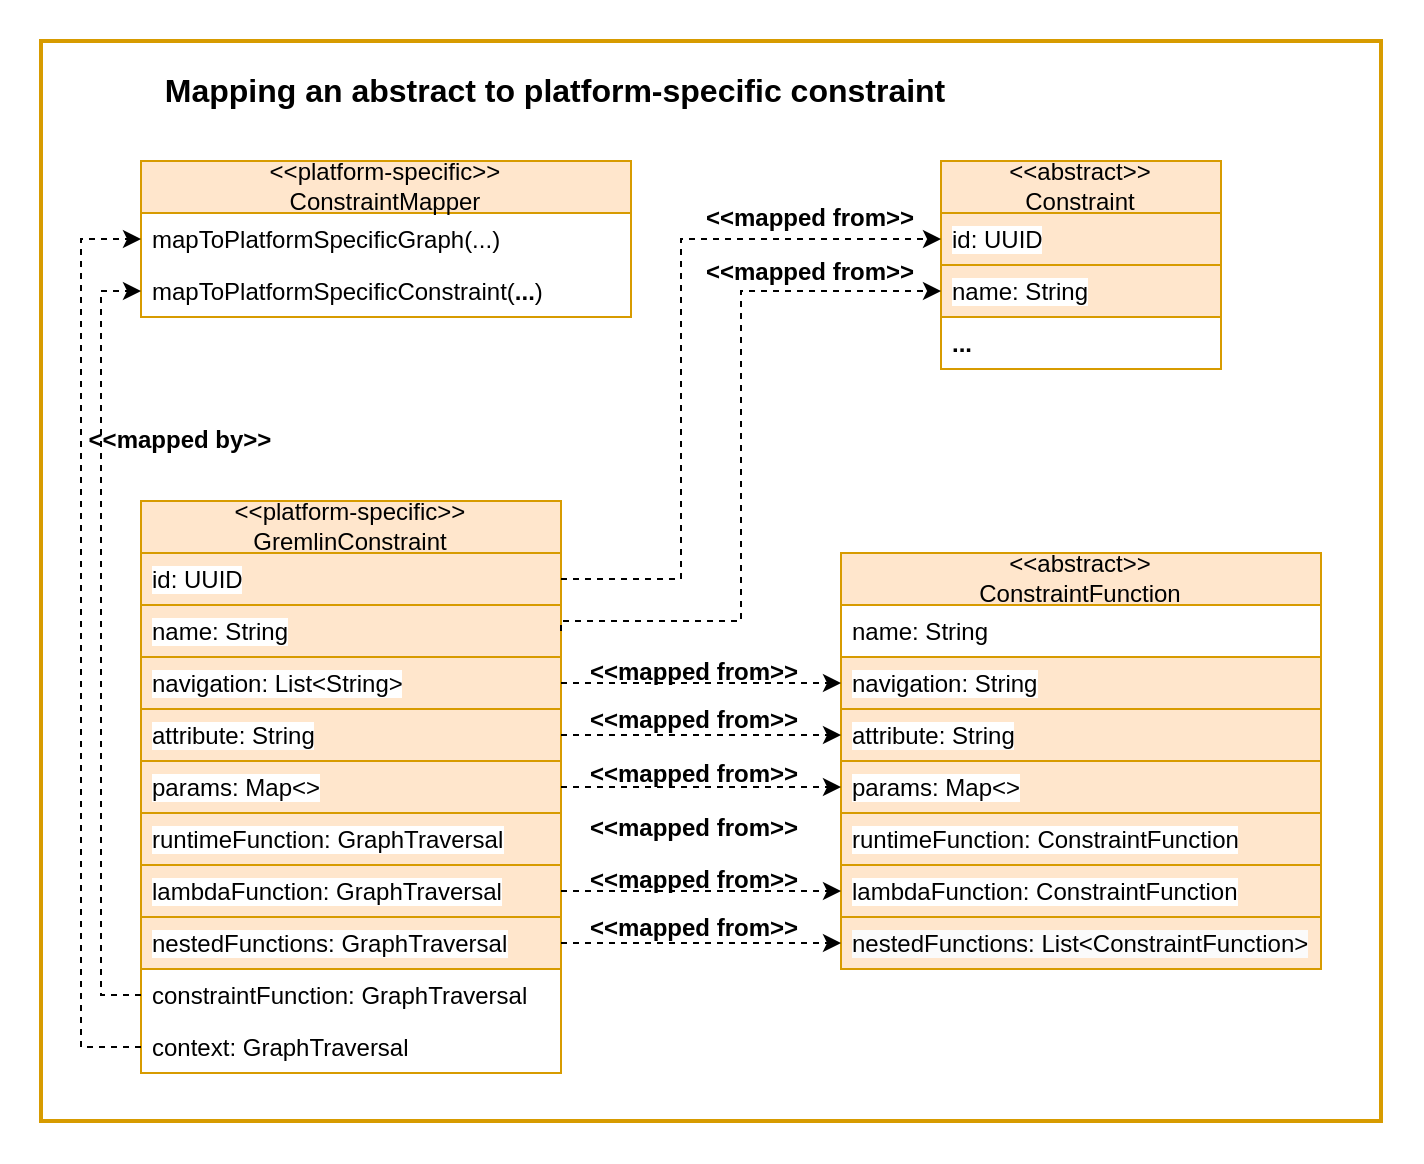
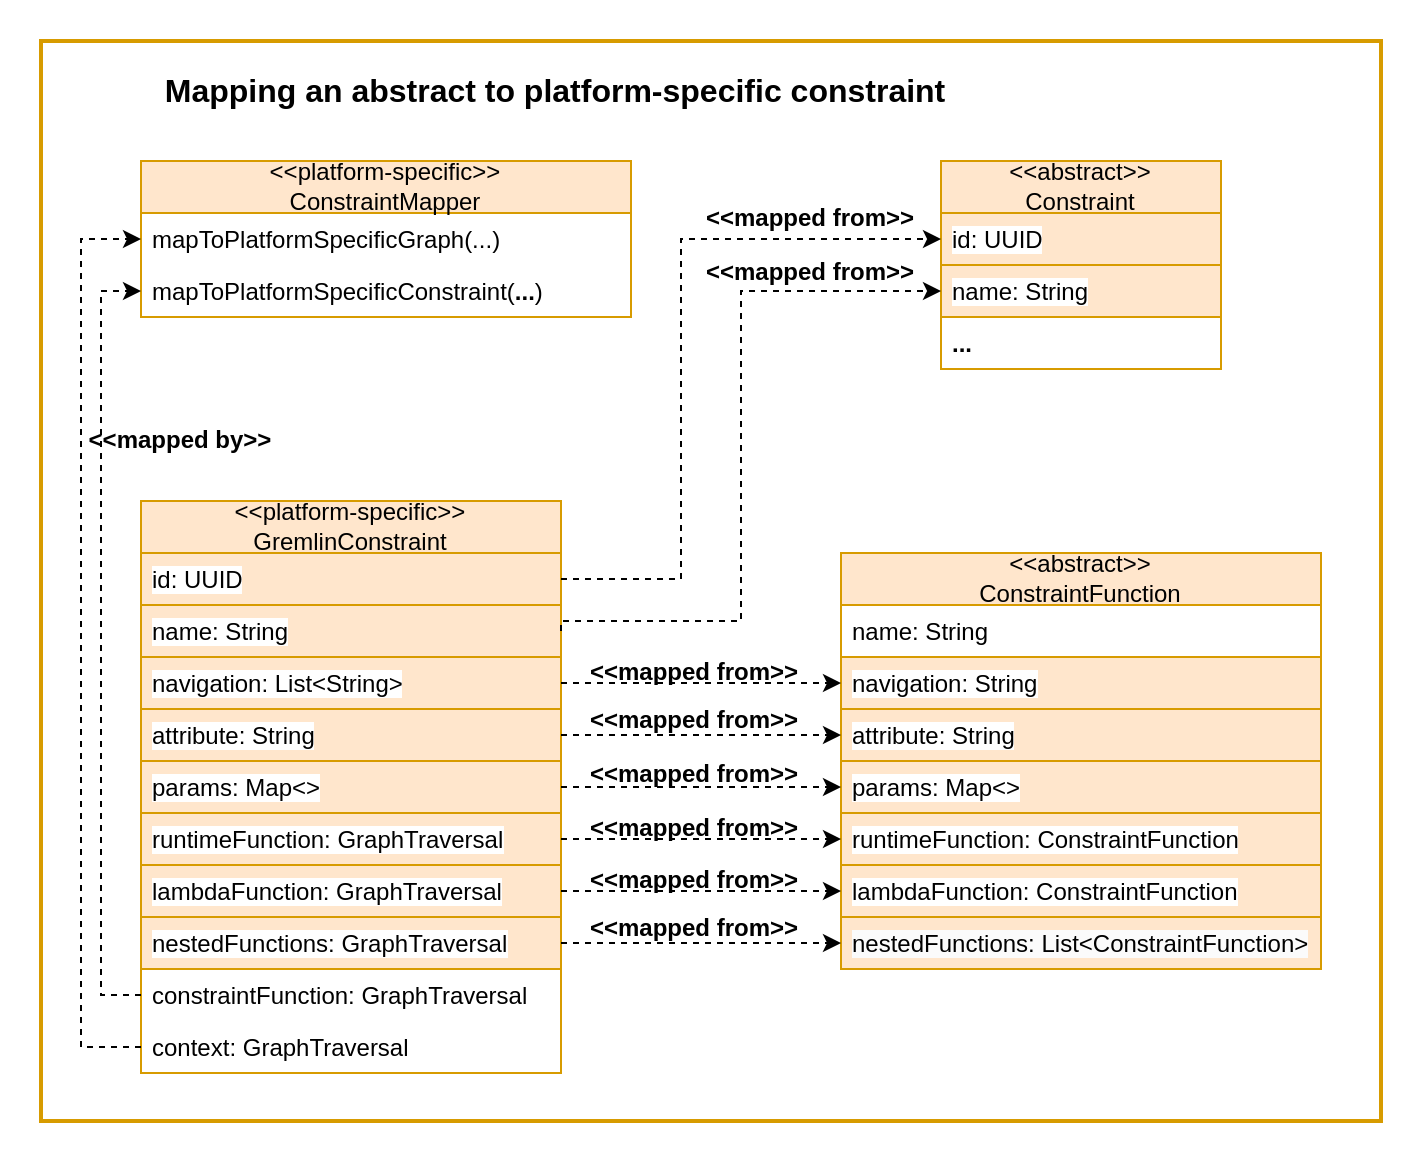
edge "runtimeFunction: GraphTraversal" -> "runtimeFunction: ConstraintFunction": added
